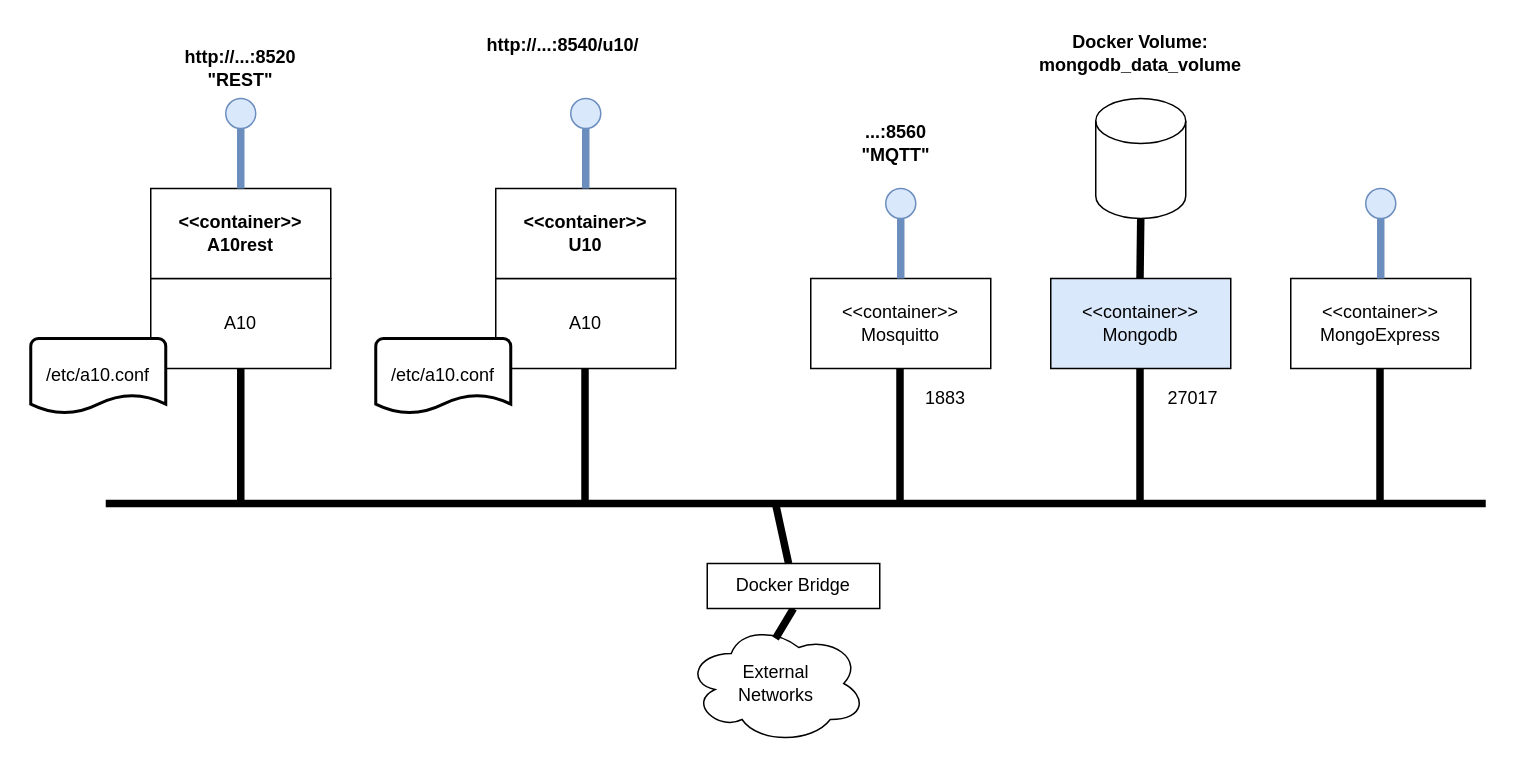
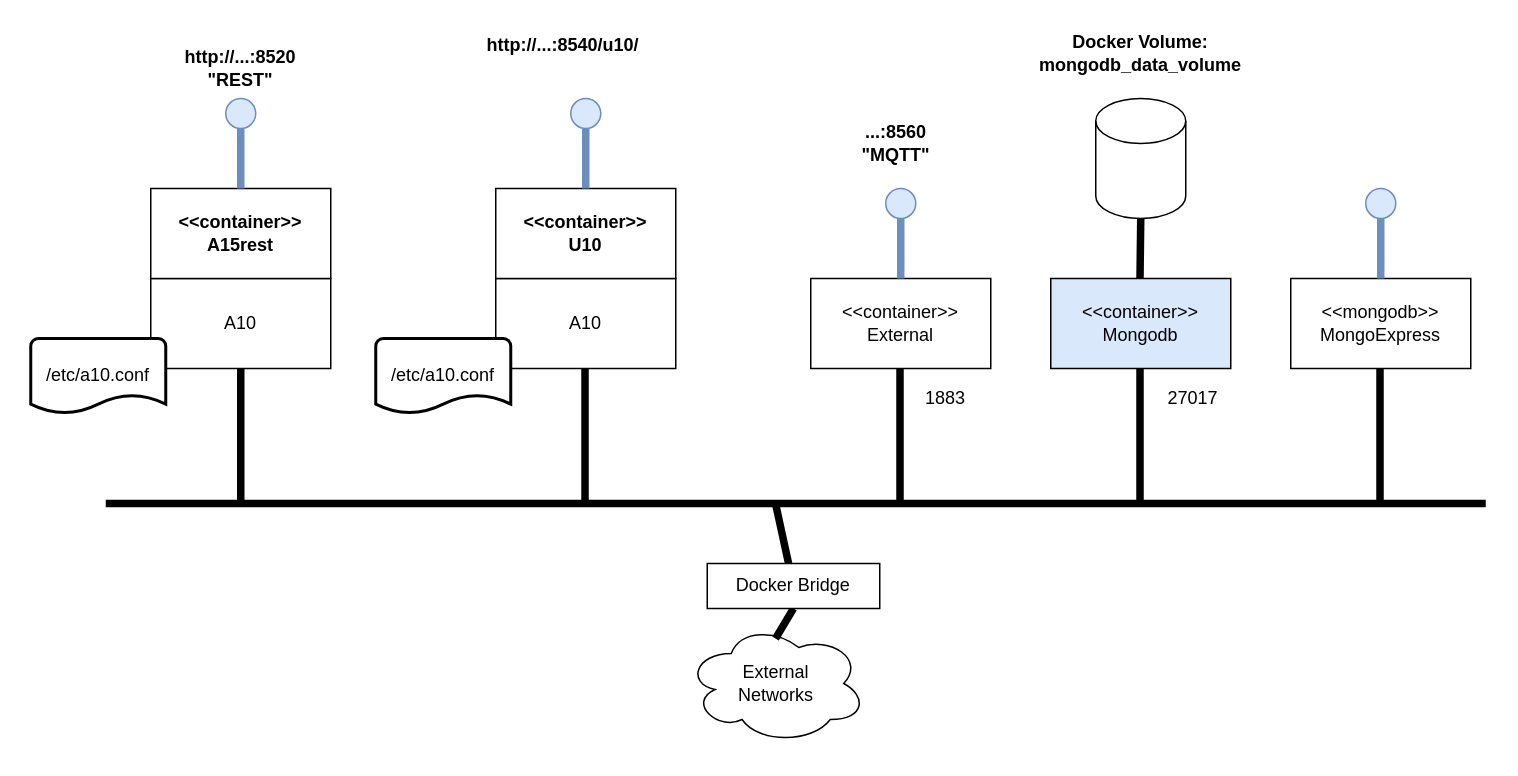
node "<<container>> A10rest": label "<<container>> A10rest" -> "<<container>> A15rest"
node "<<container>> Mosquitto": label "<<container>> Mosquitto" -> "<<container>> External"
node "<<container>> MongoExpress": label "<<container>> MongoExpress" -> "<<mongodb>> MongoExpress"
